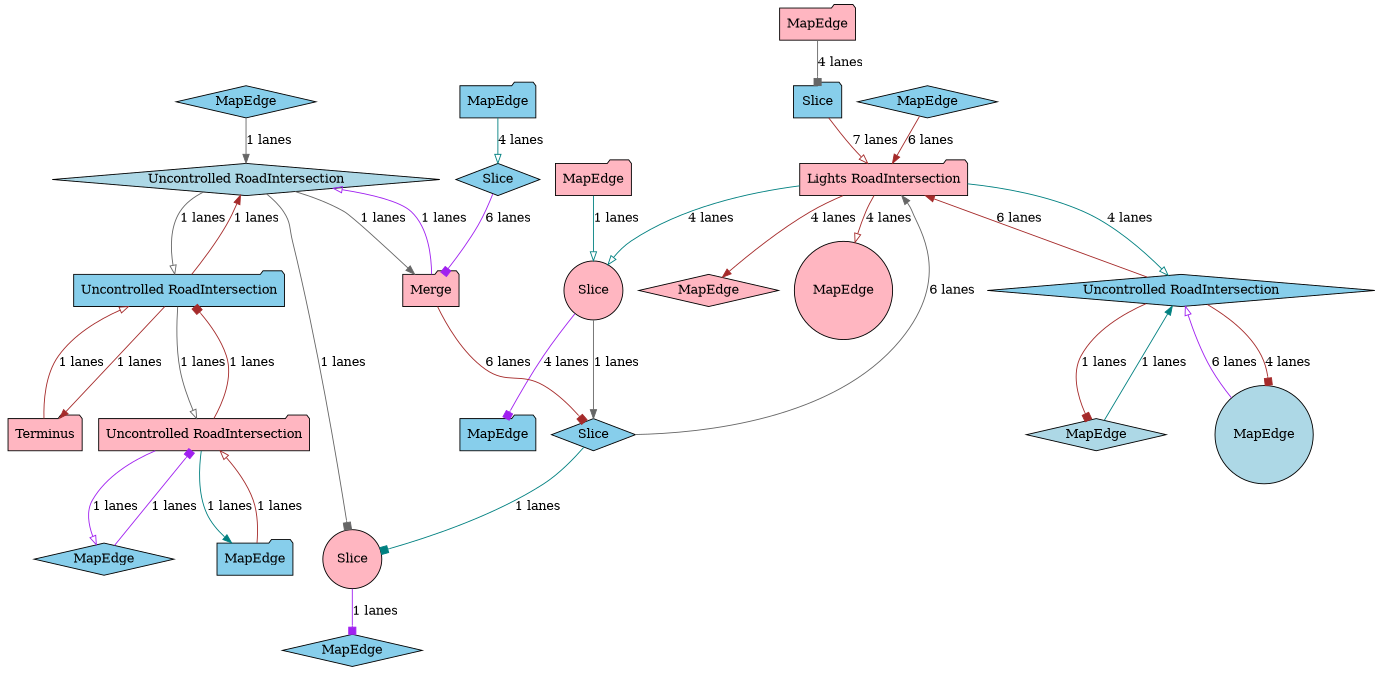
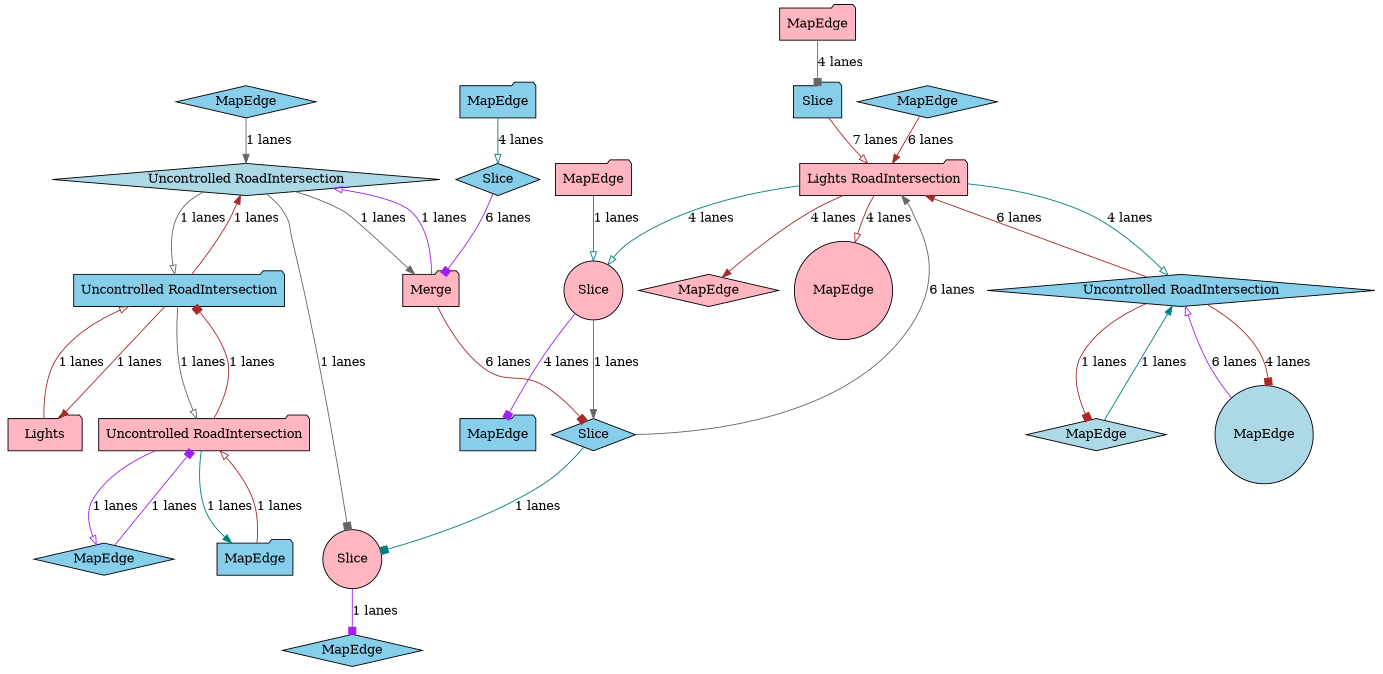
node "Terminus": label "Terminus" -> "Lights"
